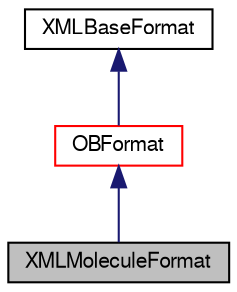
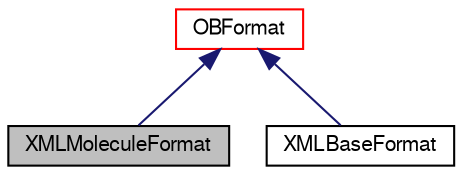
edge "OBFormat" -> "XMLBaseFormat": reversed
